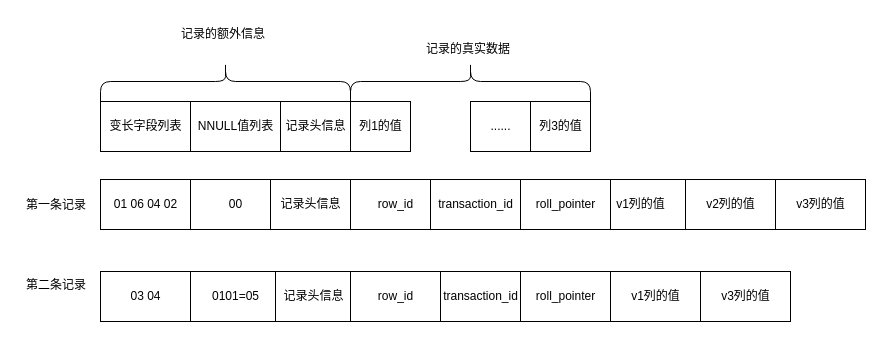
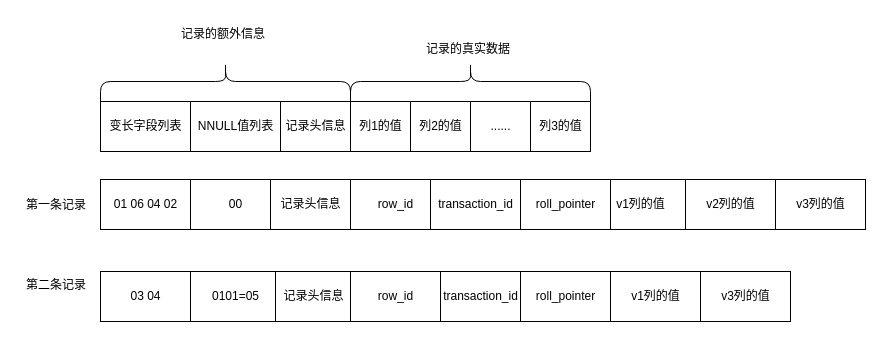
node "列2的值": added
